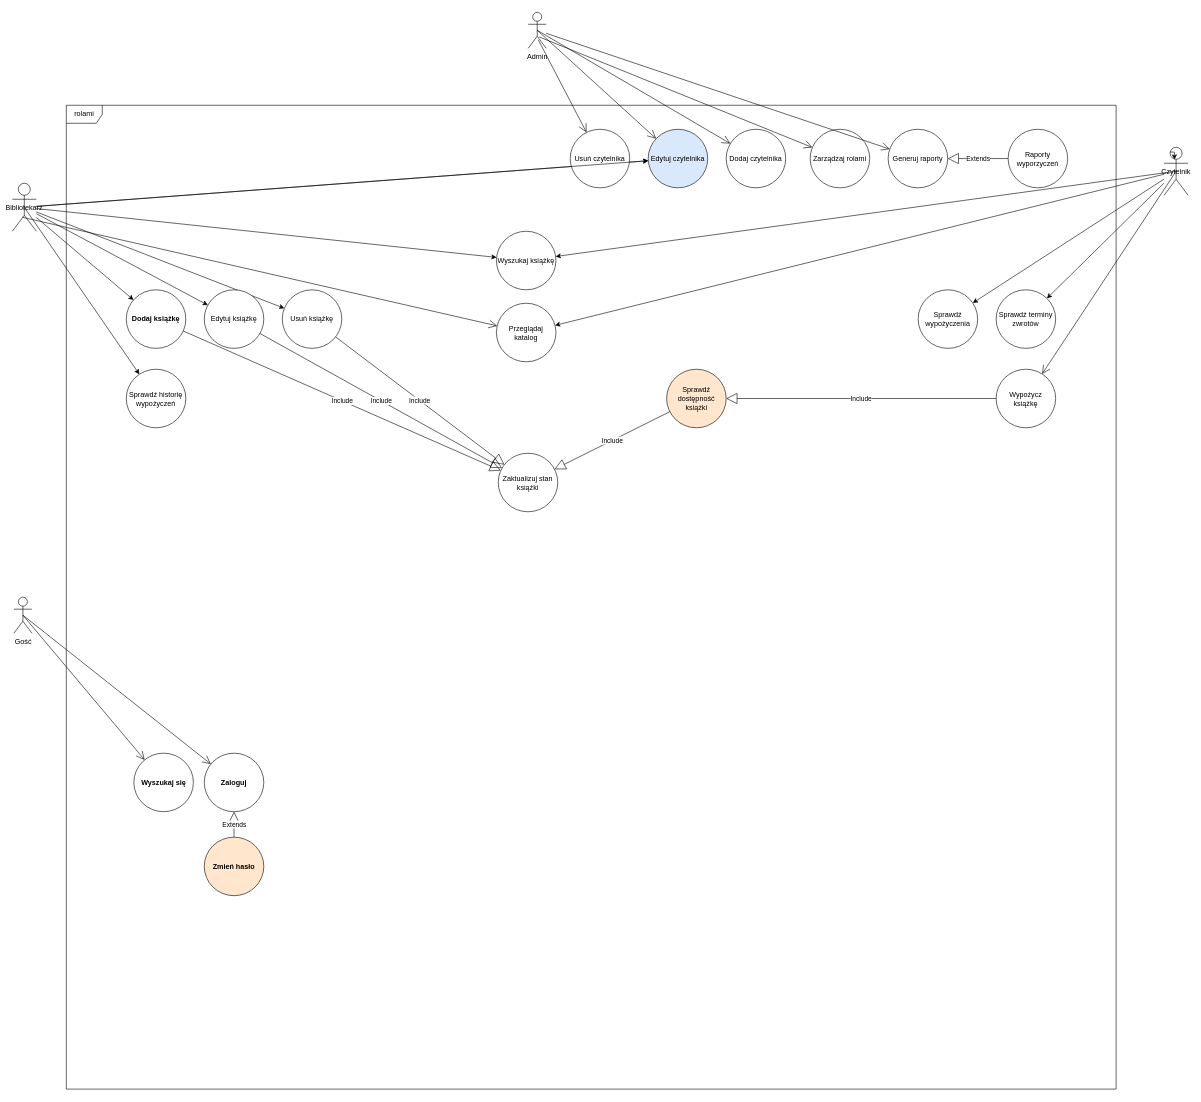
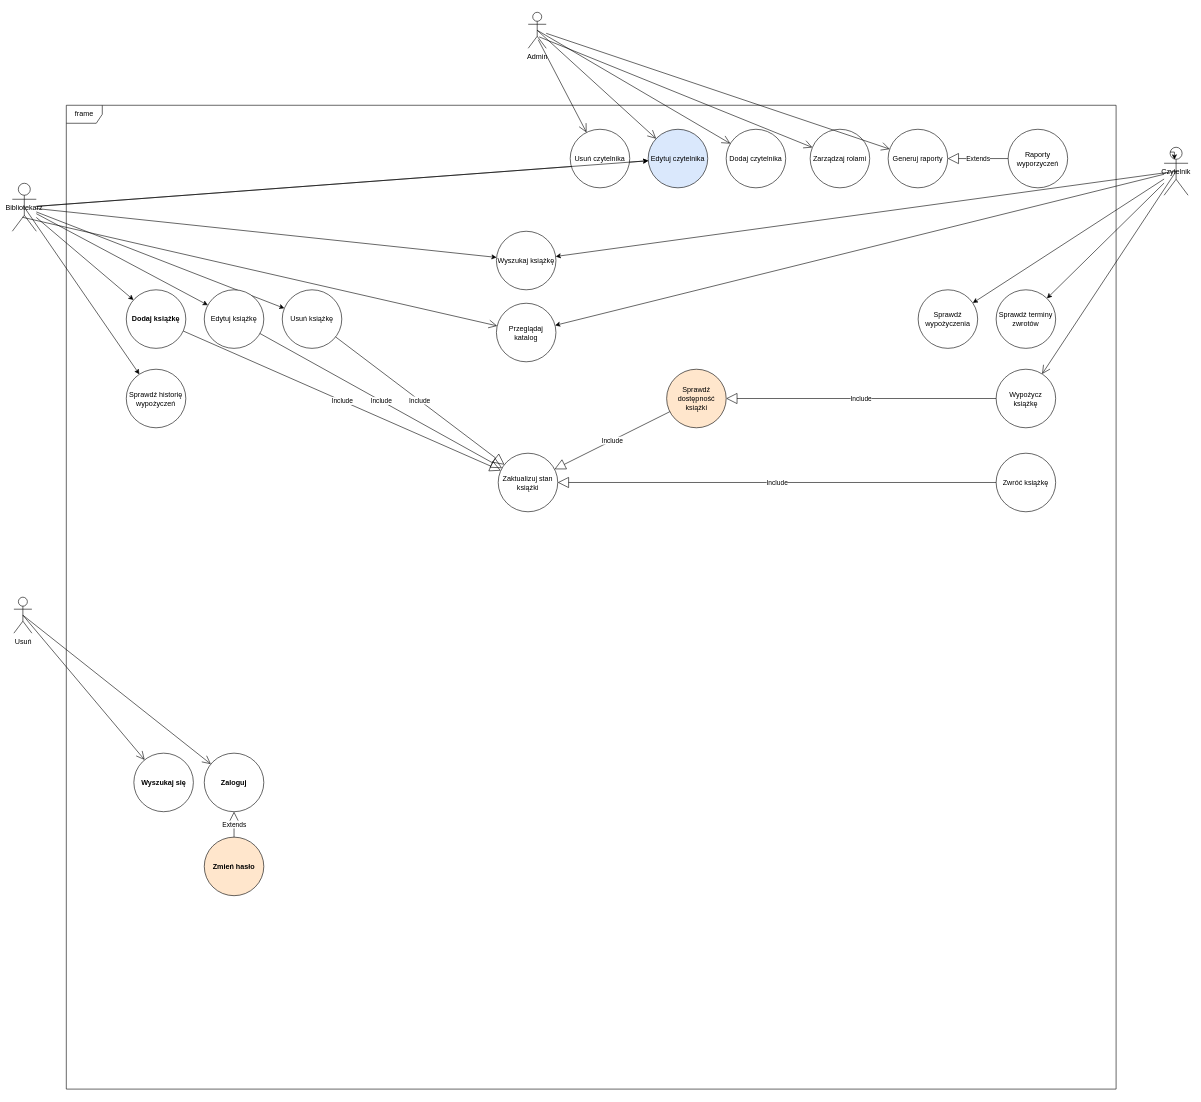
node "rolami": label "rolami" -> "frame"
edge "Zwróć książkę" -> "Zaktualizuj stan książki": added, label "Include"
node "Zwróć książkę": added
node "Gość": label "Gość" -> "Usuń"
